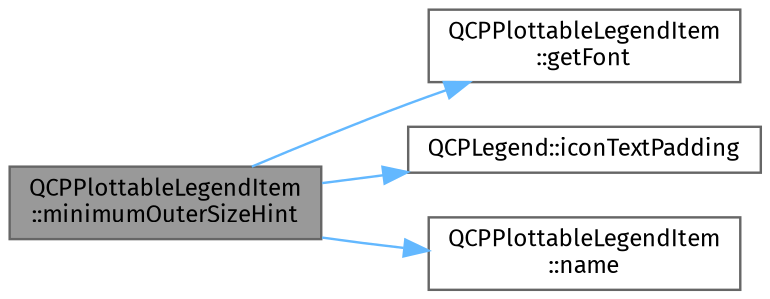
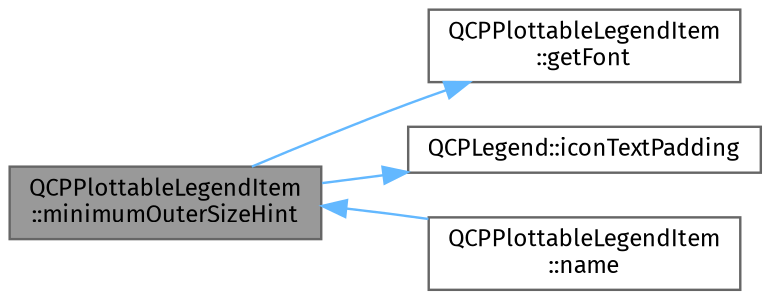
edge "QCPPlottableLegendItem ::minimumOuterSizeHint" -> "QCPPlottableLegendItem ::name": reversed
